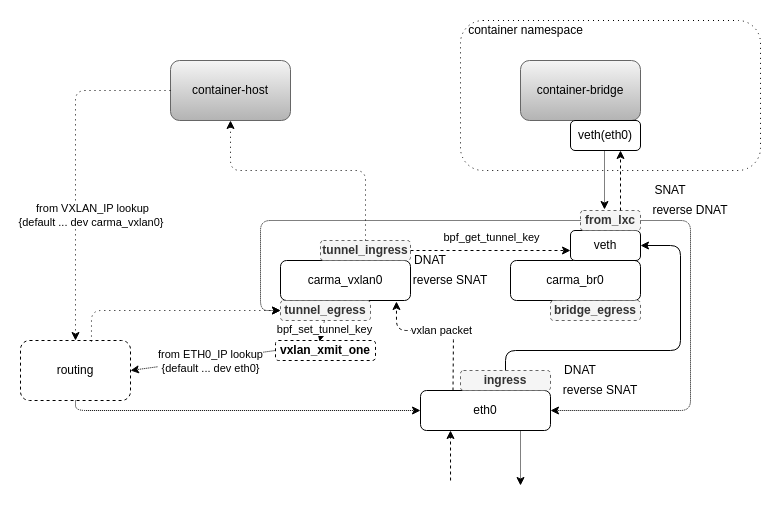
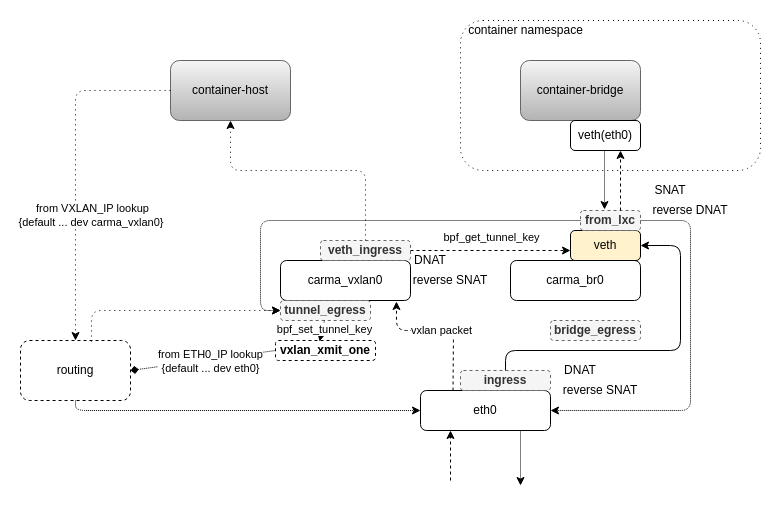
node "veth": fillcolor #ffffff -> #fff2cc
node "tunnel_ingress": label "tunnel_ingress" -> "veth_ingress"
node "bridge_egress": moved (596, 311) -> (596, 331)
edge "vxlan_xmit_one" -> "routing": arrowhead classic -> diamond
